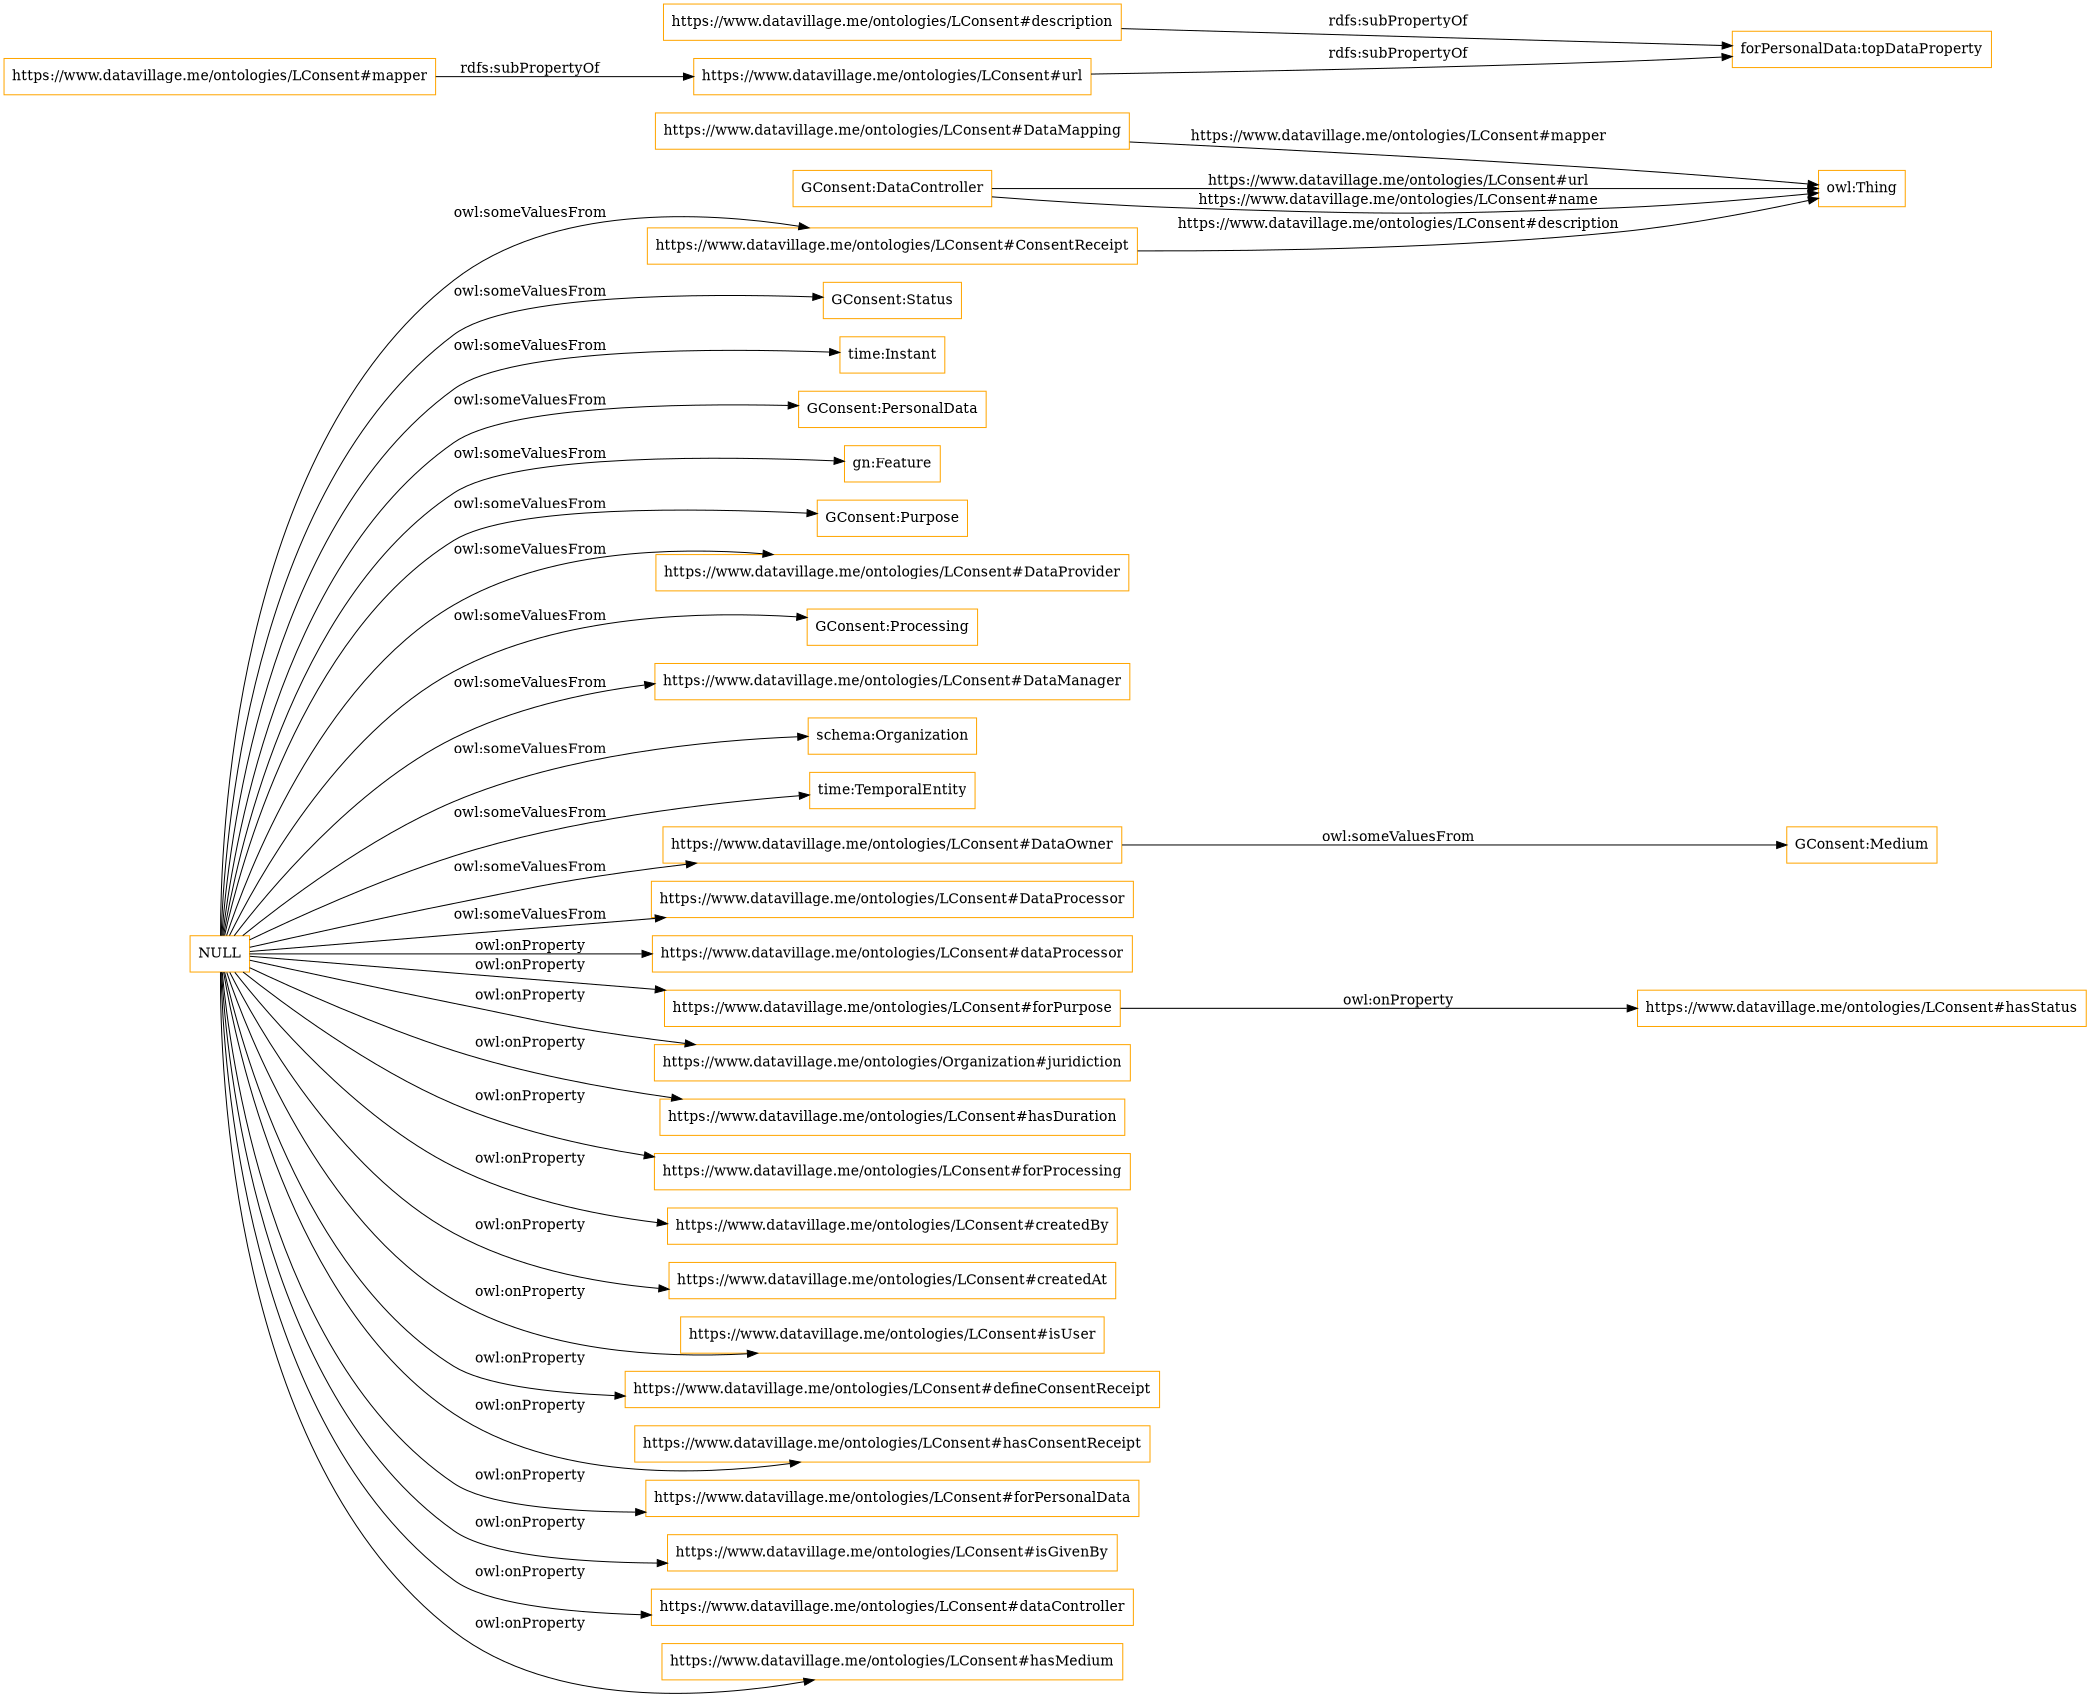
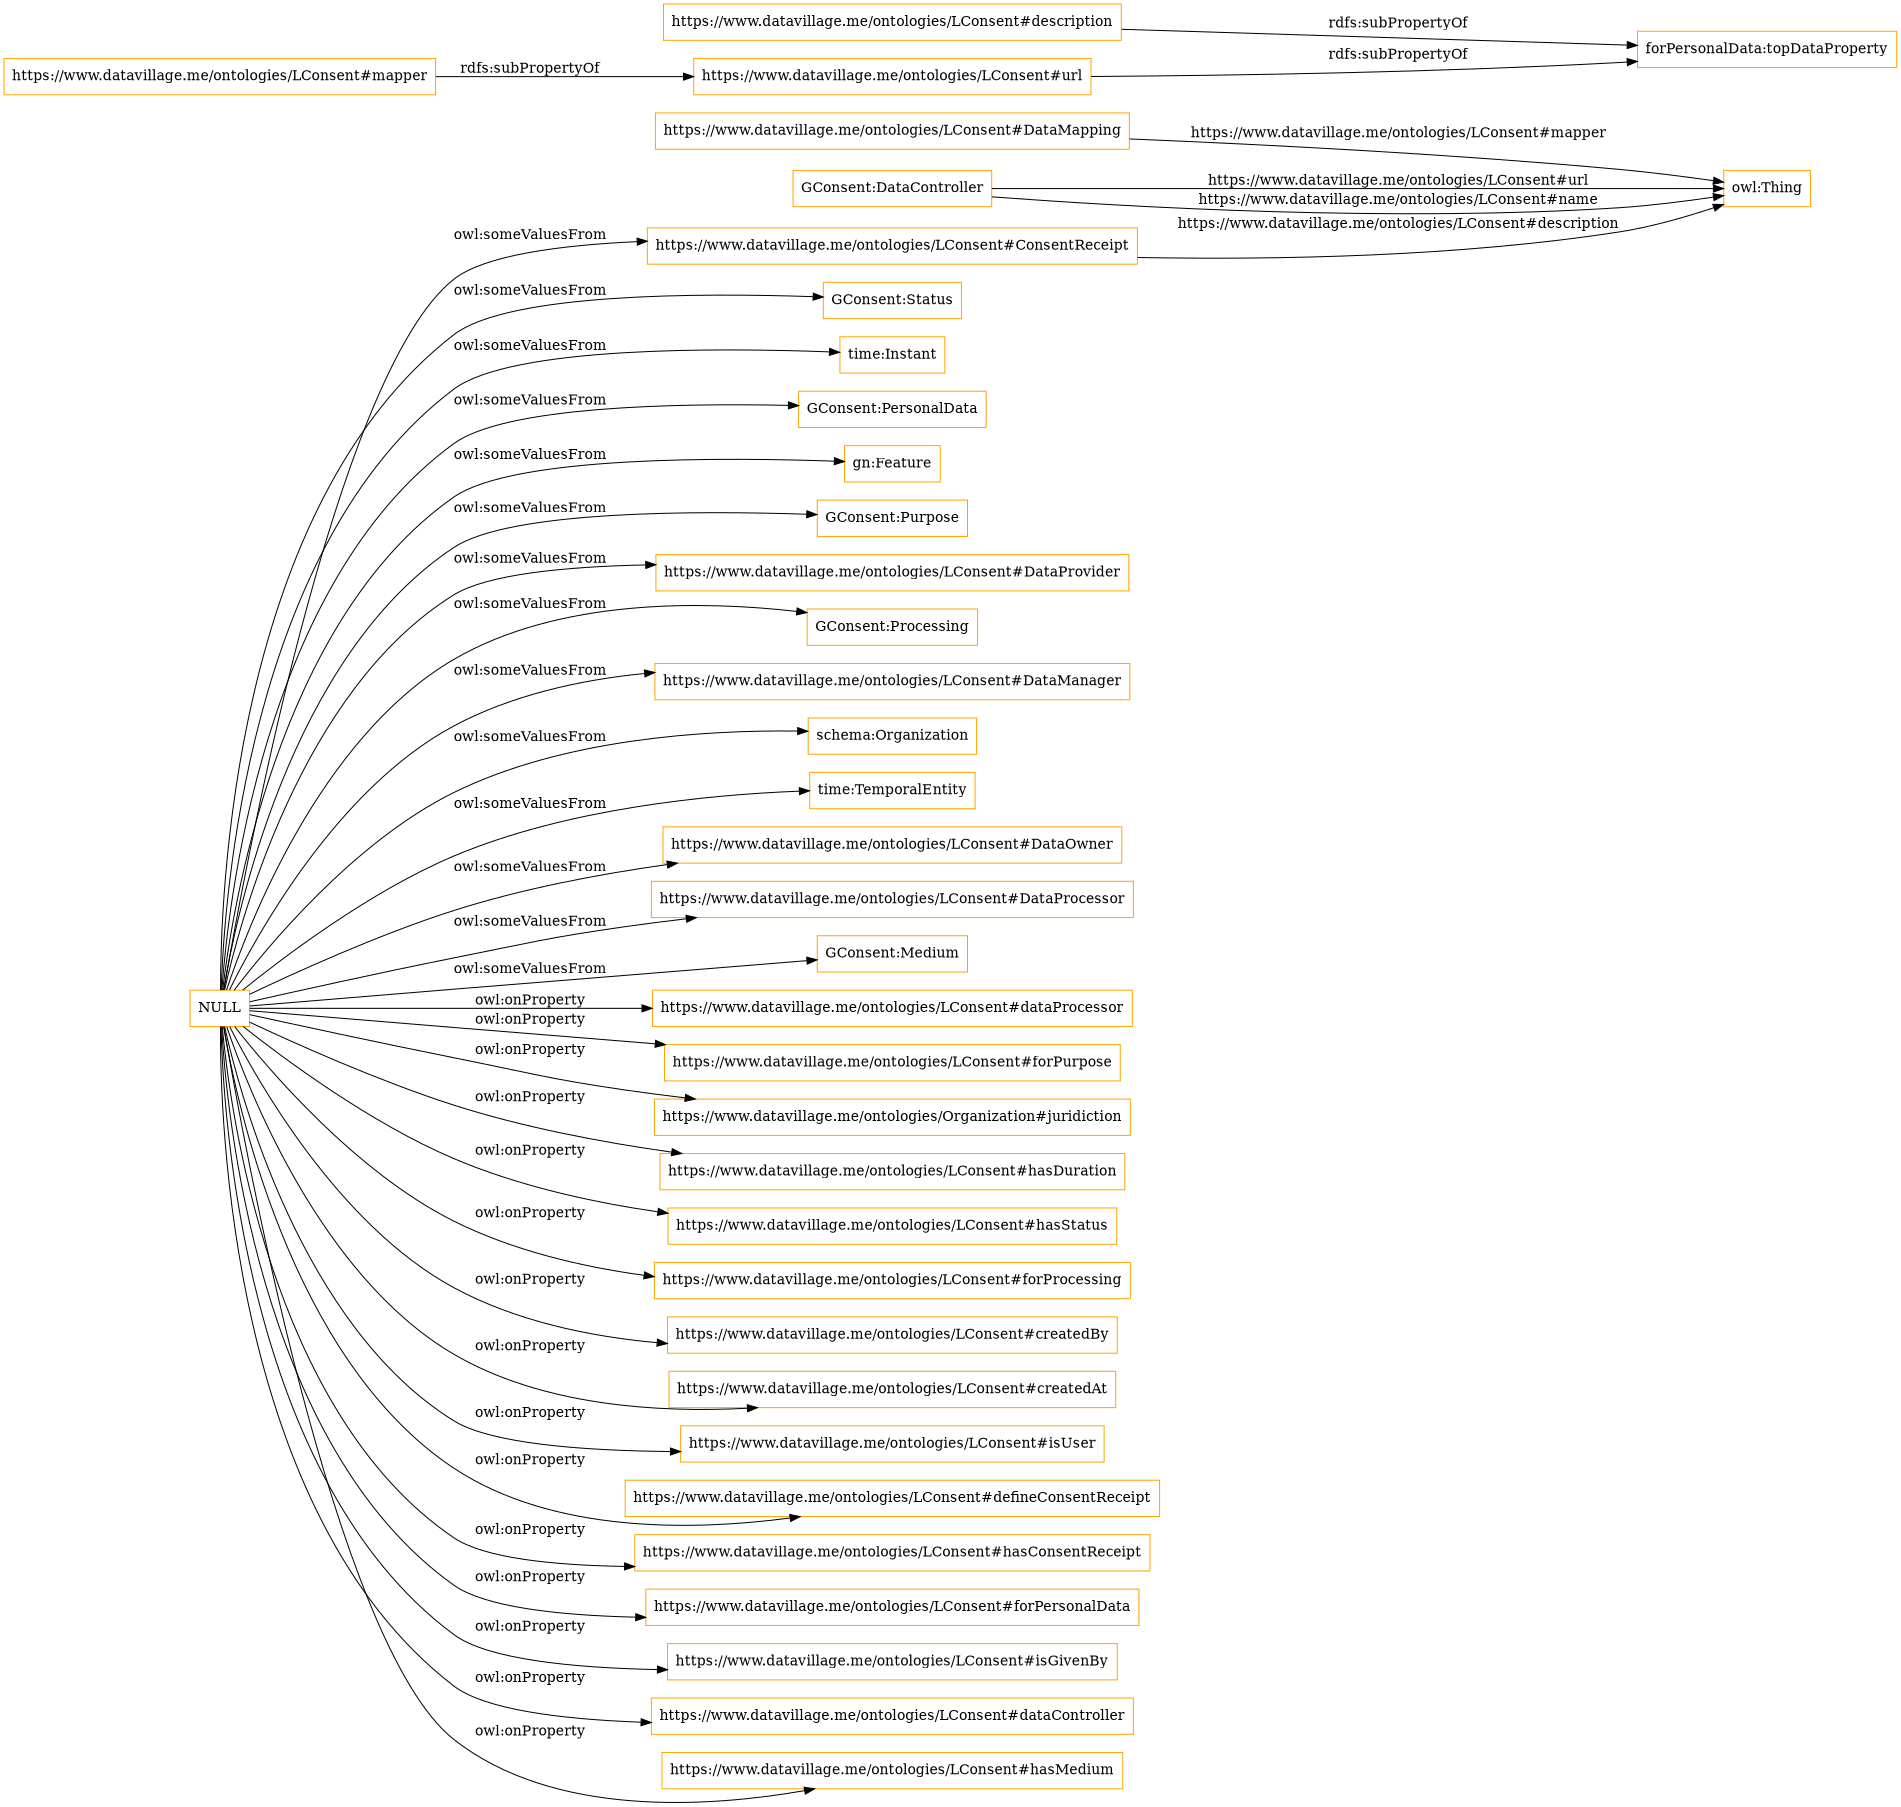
edge "https://www.datavillage.me/ontologies/LConsent#DataOwner" -> "GConsent:Medium": now "NULL" -> "GConsent:Medium"
edge "https://www.datavillage.me/ontologies/LConsent#forPurpose" -> "https://www.datavillage.me/ontologies/LConsent#hasStatus": now "NULL" -> "https://www.datavillage.me/ontologies/LConsent#hasStatus"
